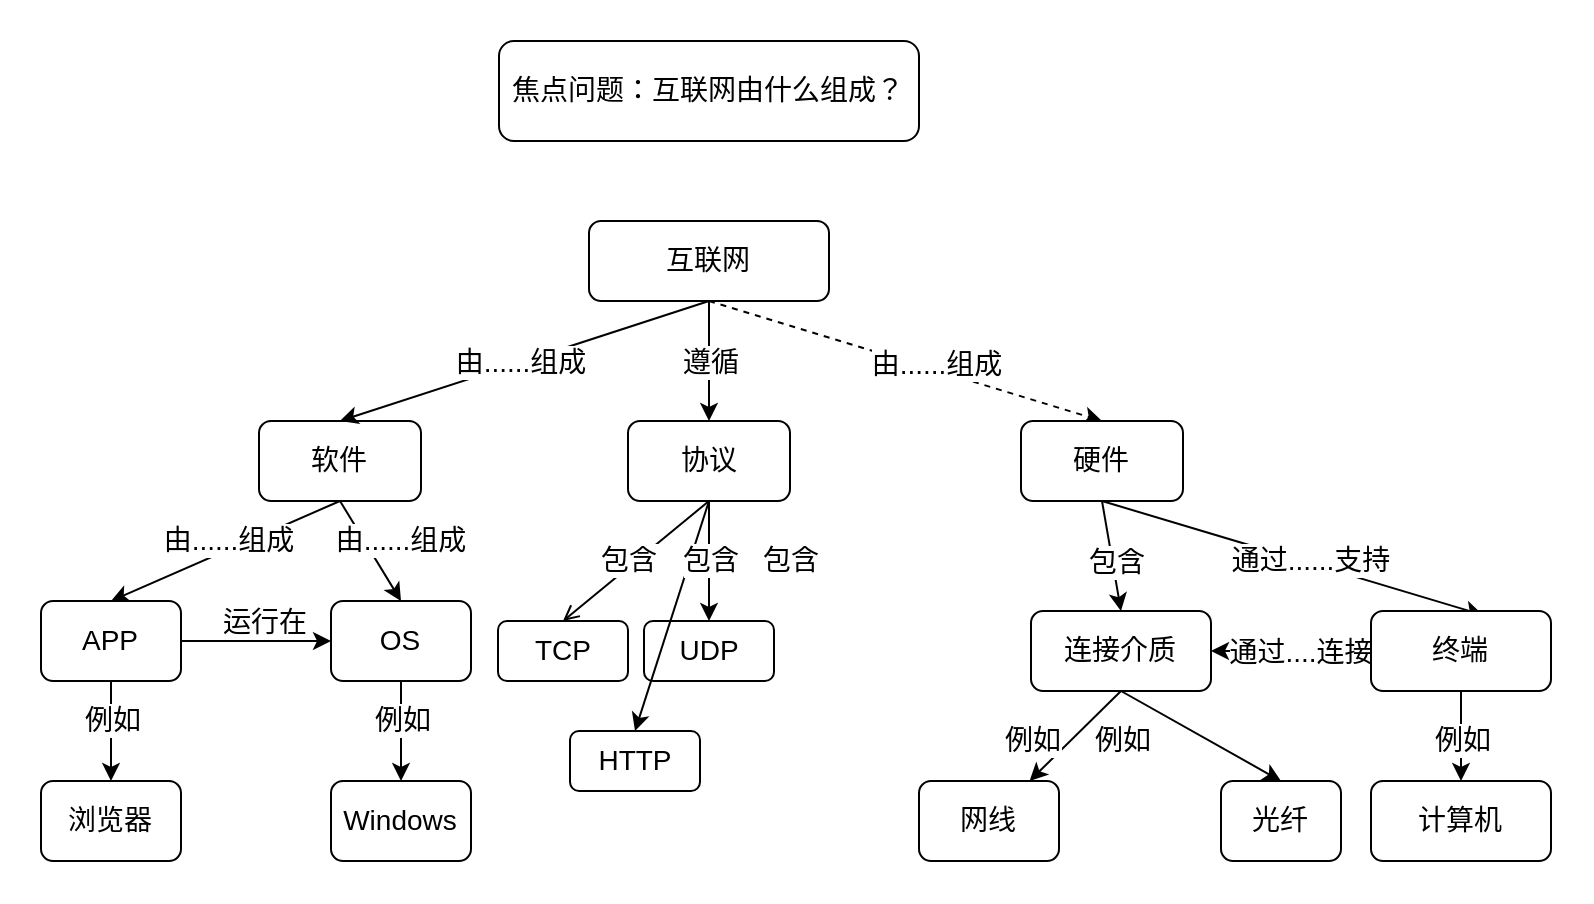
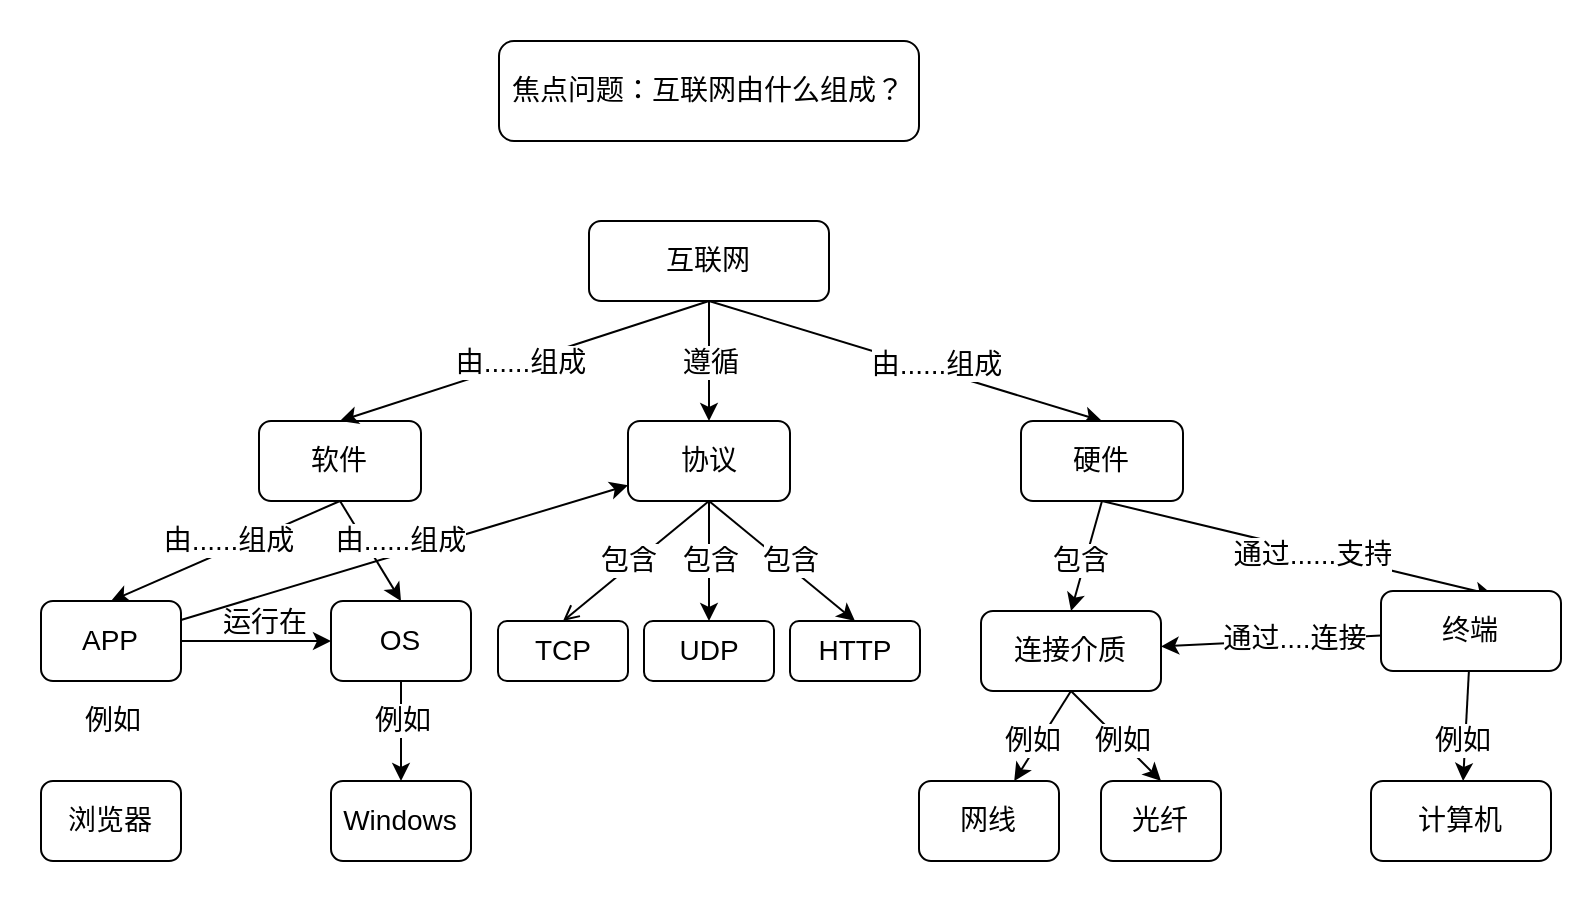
edge "互联网" -> "硬件": style dashed -> solid
node "连接介质": moved (1121, 651) -> (1071, 651)
node "终端": moved (1461, 651) -> (1471, 631)
edge "APP" -> "浏览器": now "APP" -> "协议"
node "HTTP": moved (635, 761) -> (855, 651)
node "光纤": moved (1281, 821) -> (1161, 821)
